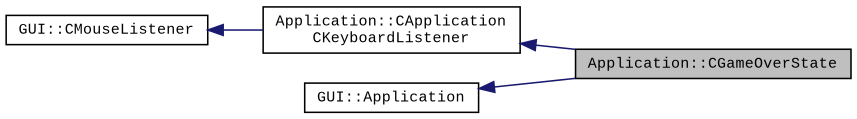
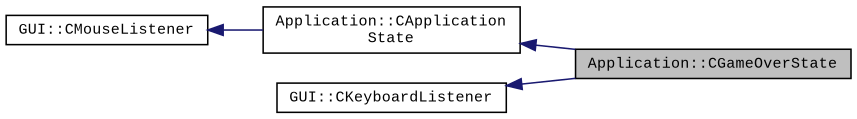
node "Application::CApplication CKeyboardListener": label "Application::CApplication CKeyboardListener" -> "Application::CApplication State"
node "GUI::Application": label "GUI::Application" -> "GUI::CKeyboardListener"
